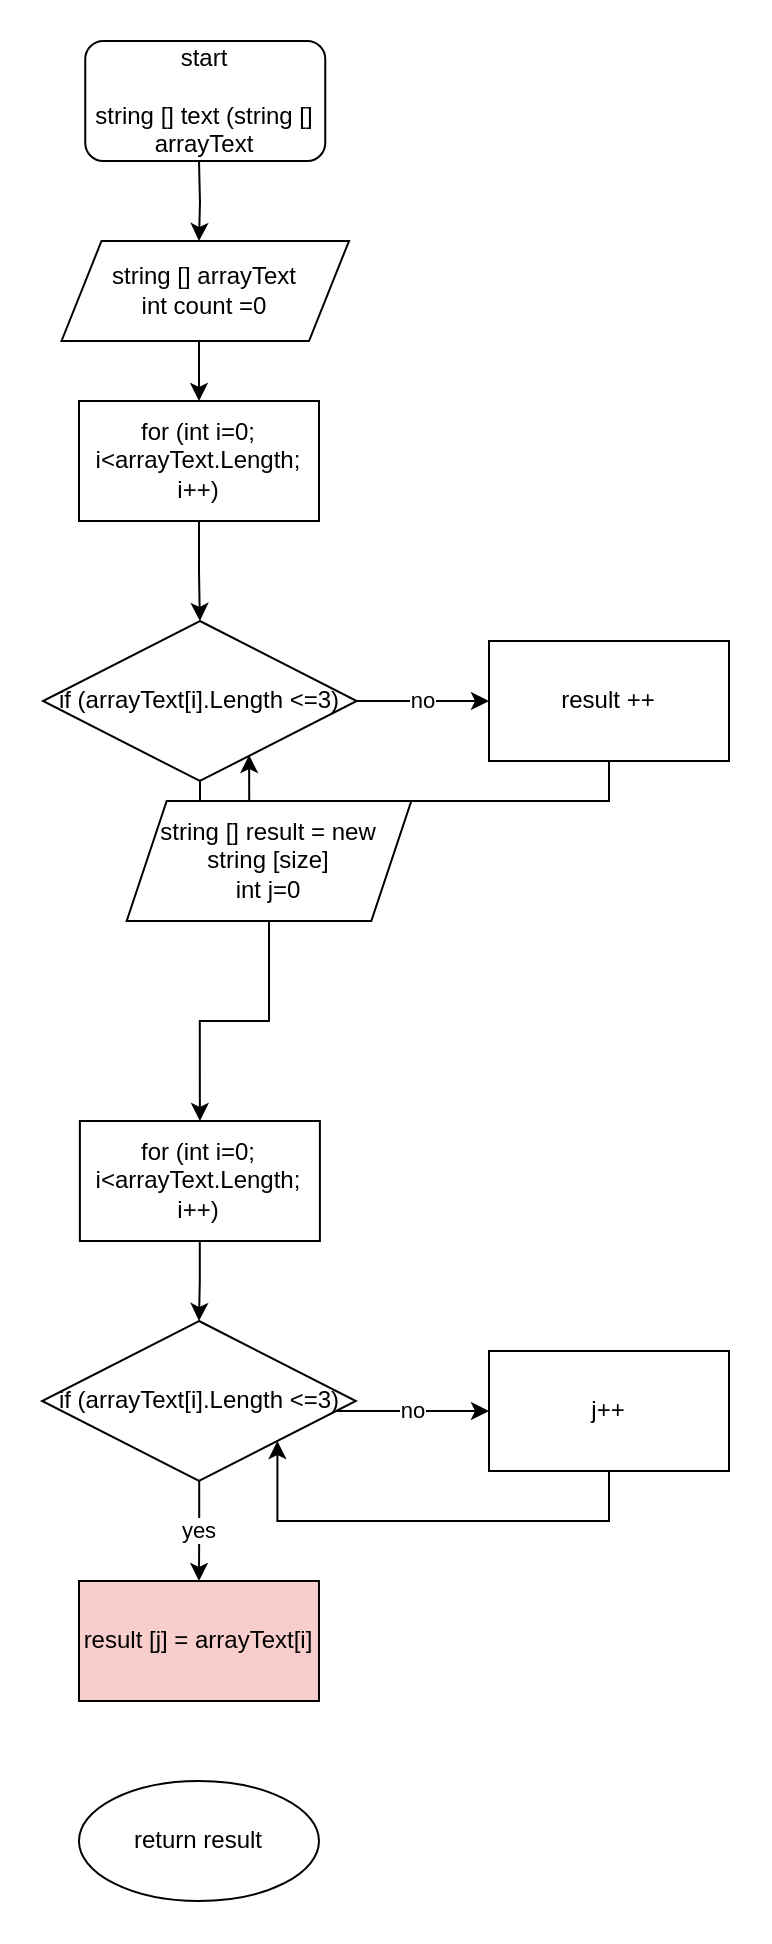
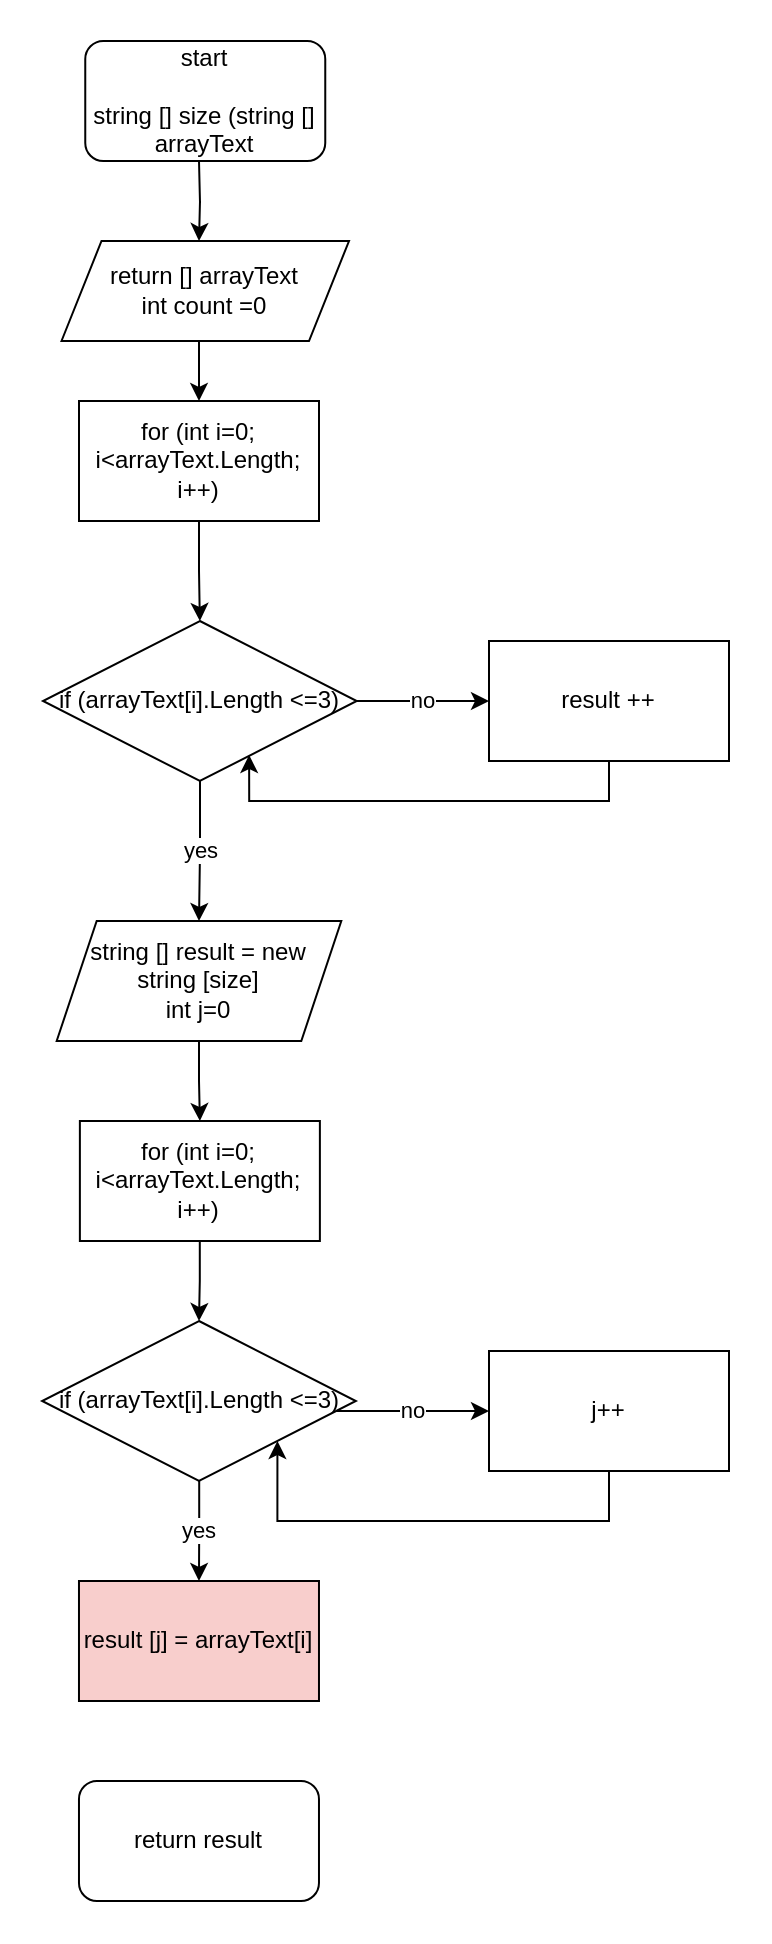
node "startstring [] text (string [] arrayText": label "startstring [] text (string [] arrayText" -> "startstring [] size (string [] arrayText"
node "string [] arrayText int count =0": label "string [] arrayText int count =0" -> "return [] arrayText int count =0"
node "string [] result = new string [size] int j=0": moved (269, 861) -> (199, 981)
node "return result": shape ellipse -> rounded rectangle
